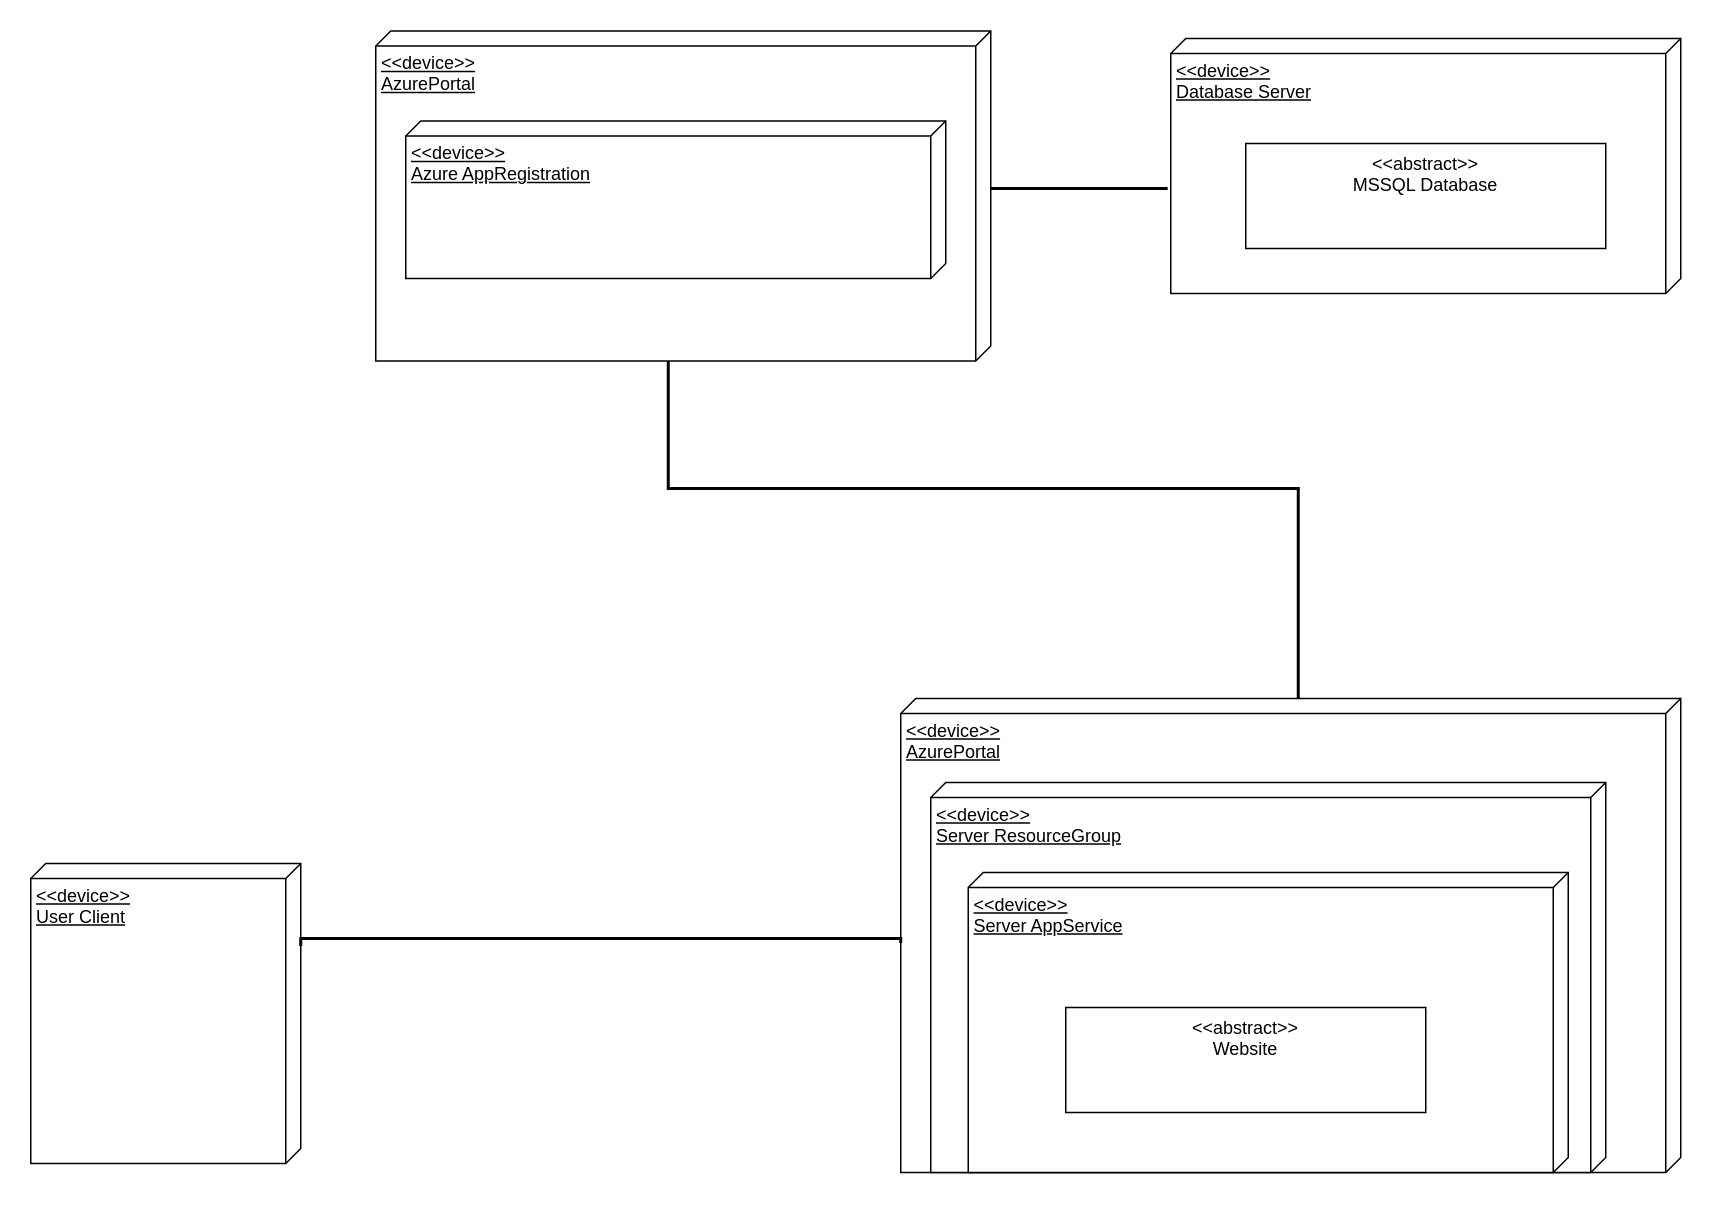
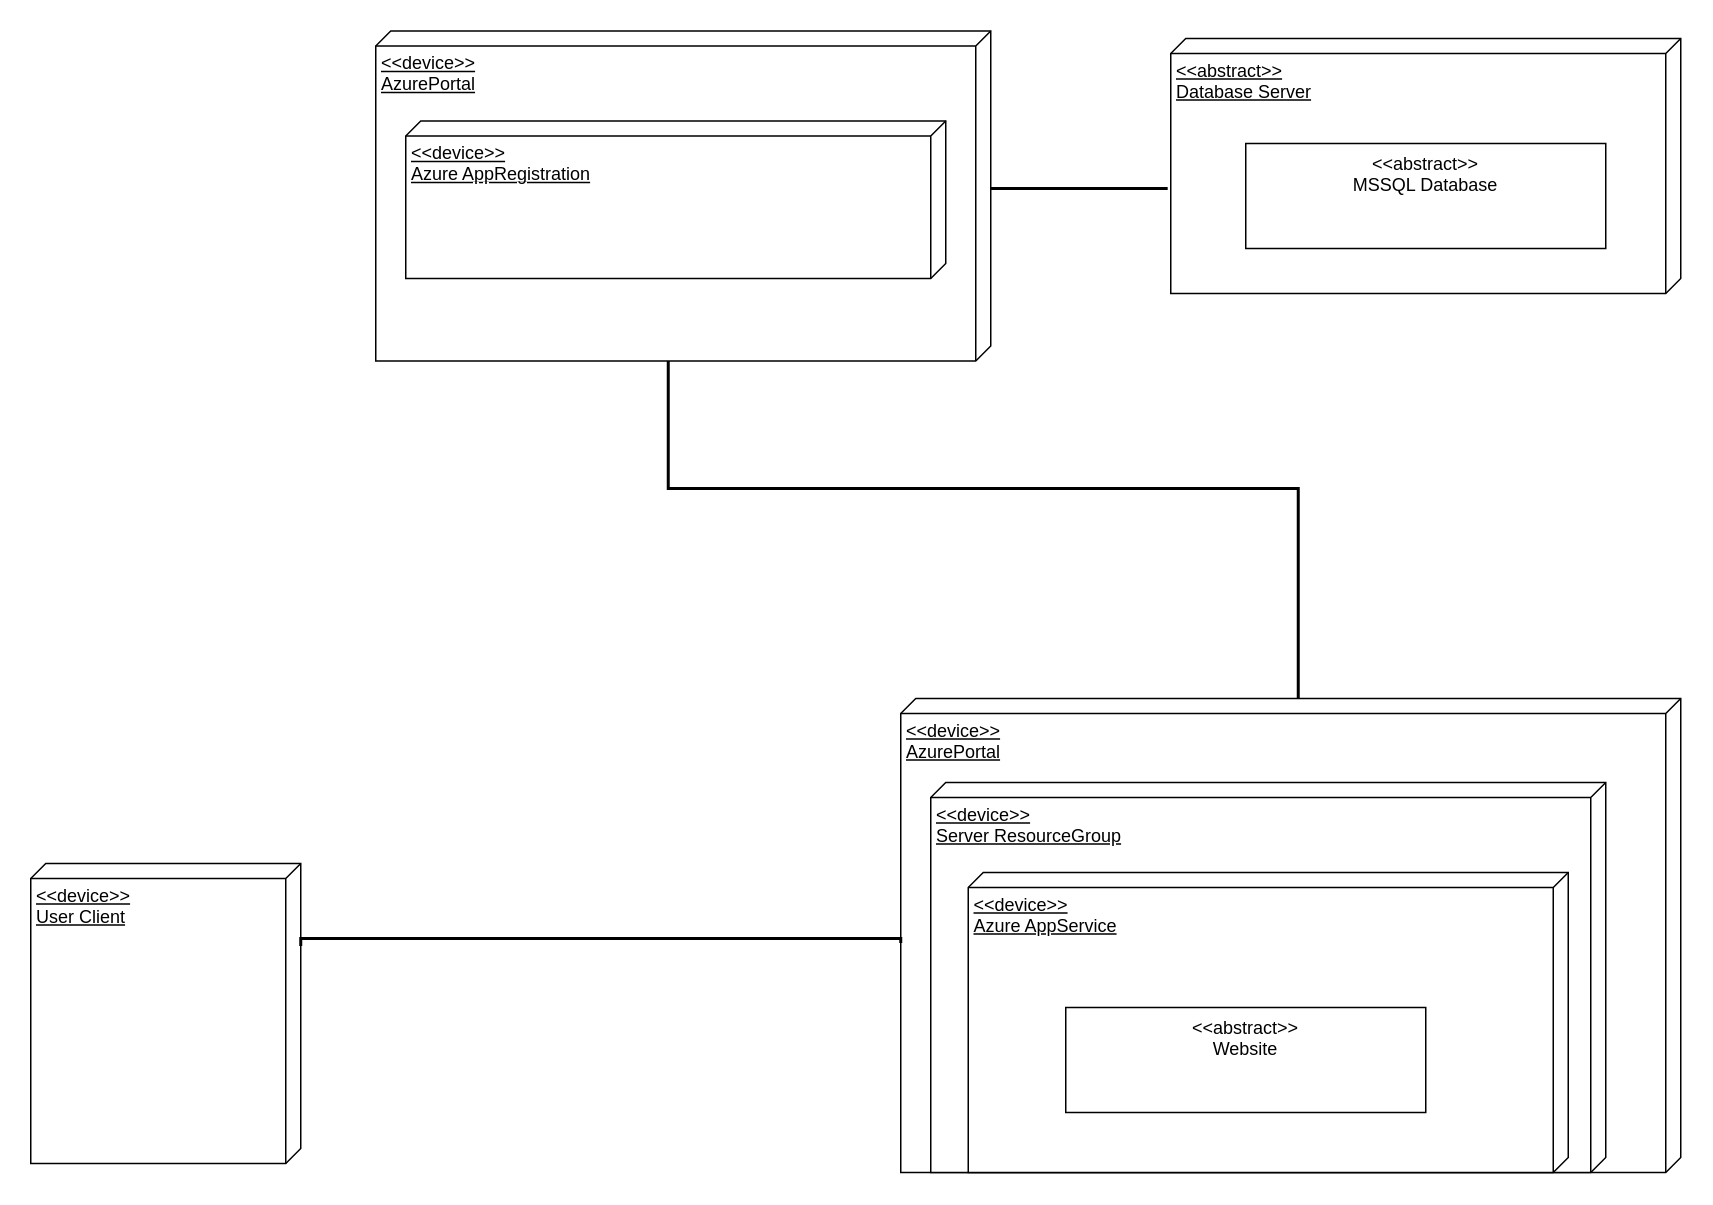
node "<<device>> Database Server": label "<<device>> Database Server" -> "<<abstract>> Database Server"
node "<<device>> Server AppService": label "<<device>> Server AppService" -> "<<device>> Azure AppService"
